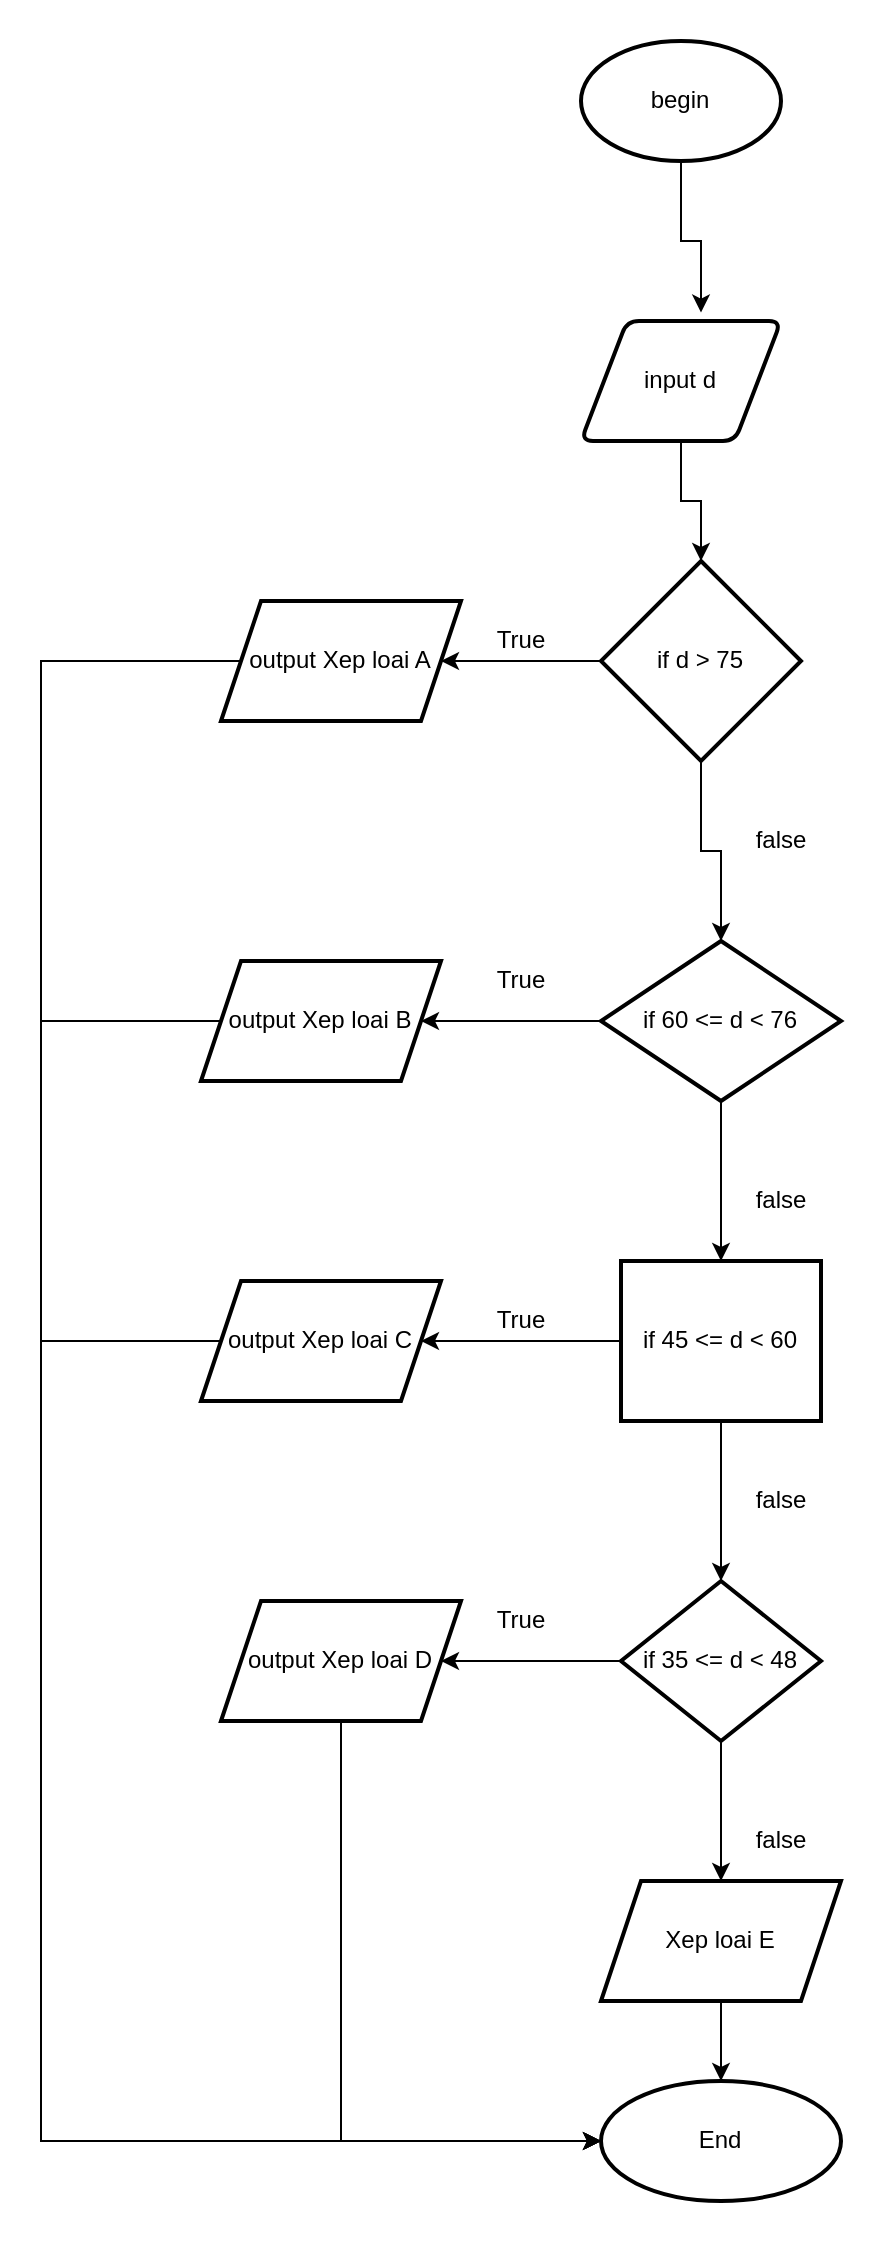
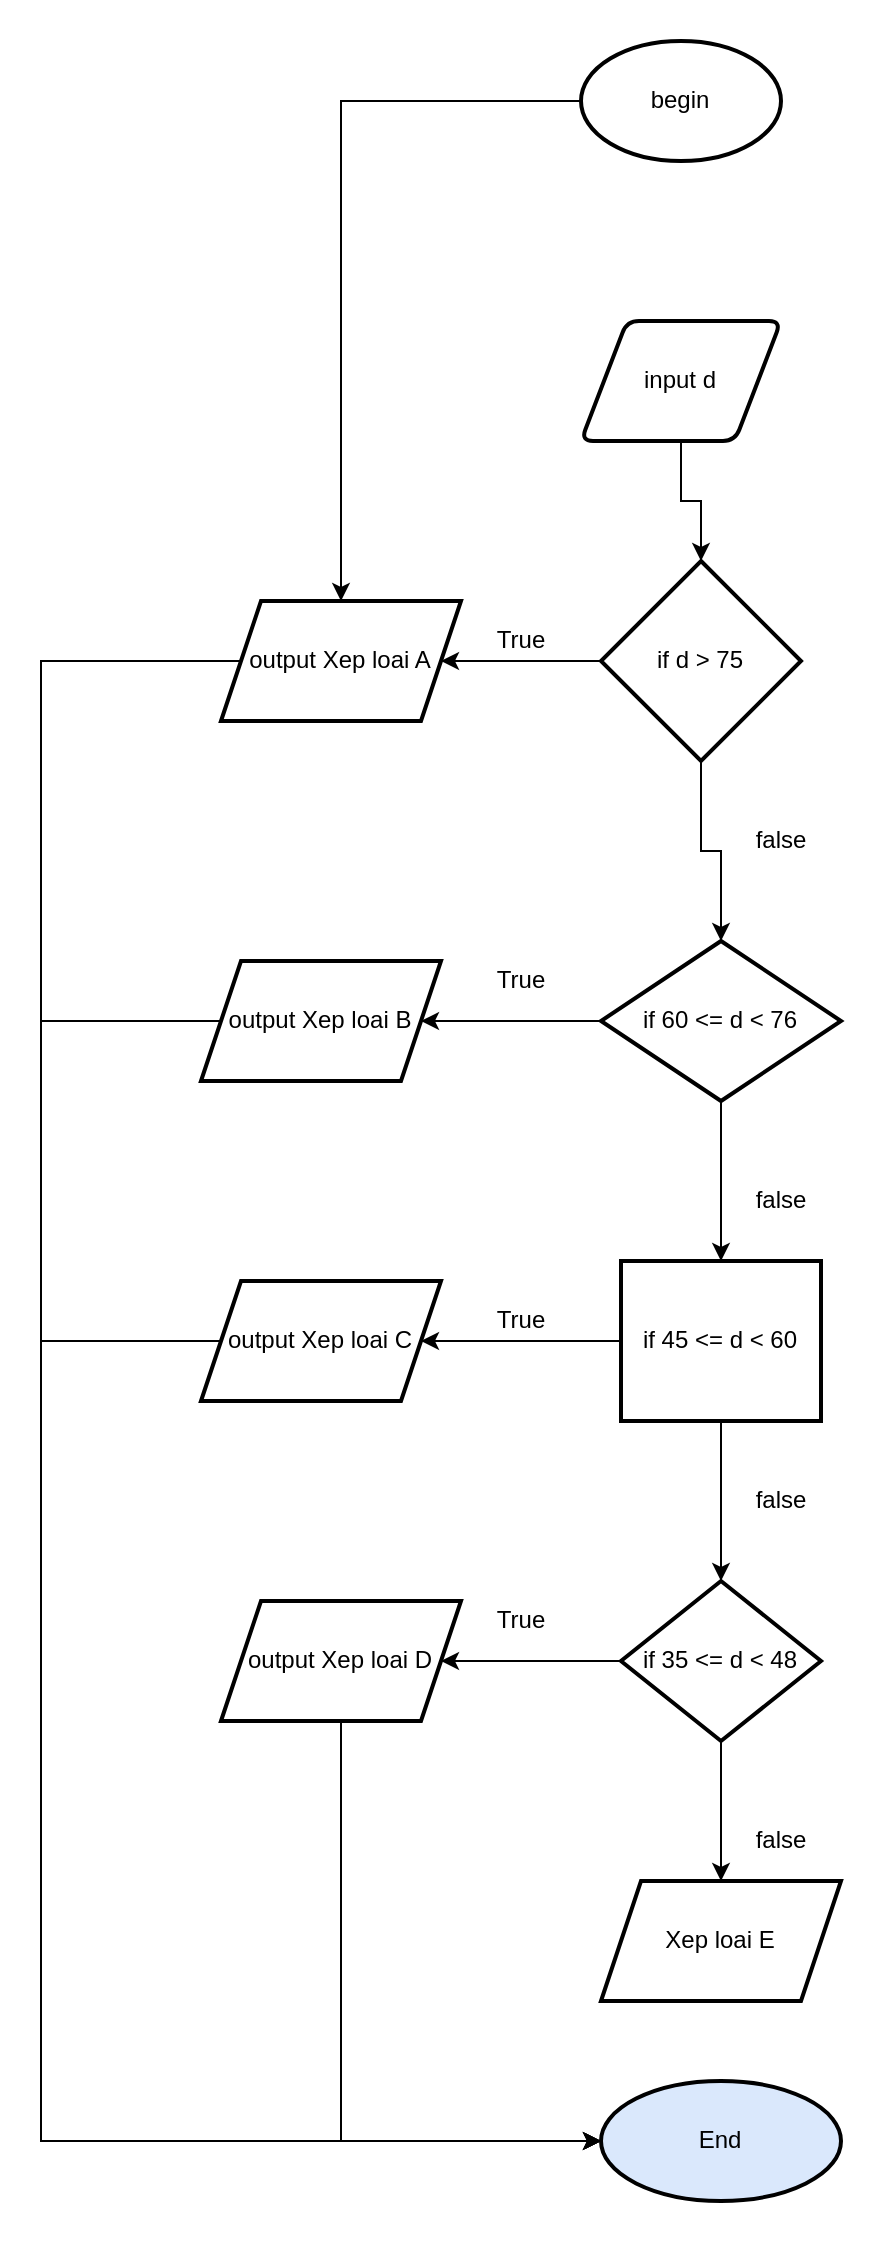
edge "begin" -> "input d": now "begin" -> "output Xep loai A"
edge "Xep loai E" -> "End": removed
node "End": fillcolor #ffffff -> #dae8fc
